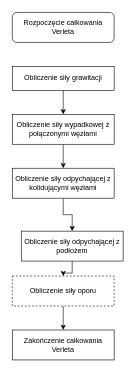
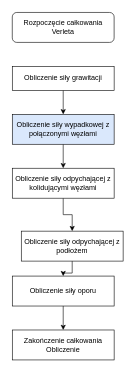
node "Obliczenie siły wypadkowej z połączonymi węzłami": fillcolor #ffffff -> #dae8fc
node "Obliczenie siły oporu": style dashed -> solid
node "Zakończenie całkowania Verleta": label "Zakończenie całkowania Verleta" -> "Zakończenie całkowania Obliczenie"
